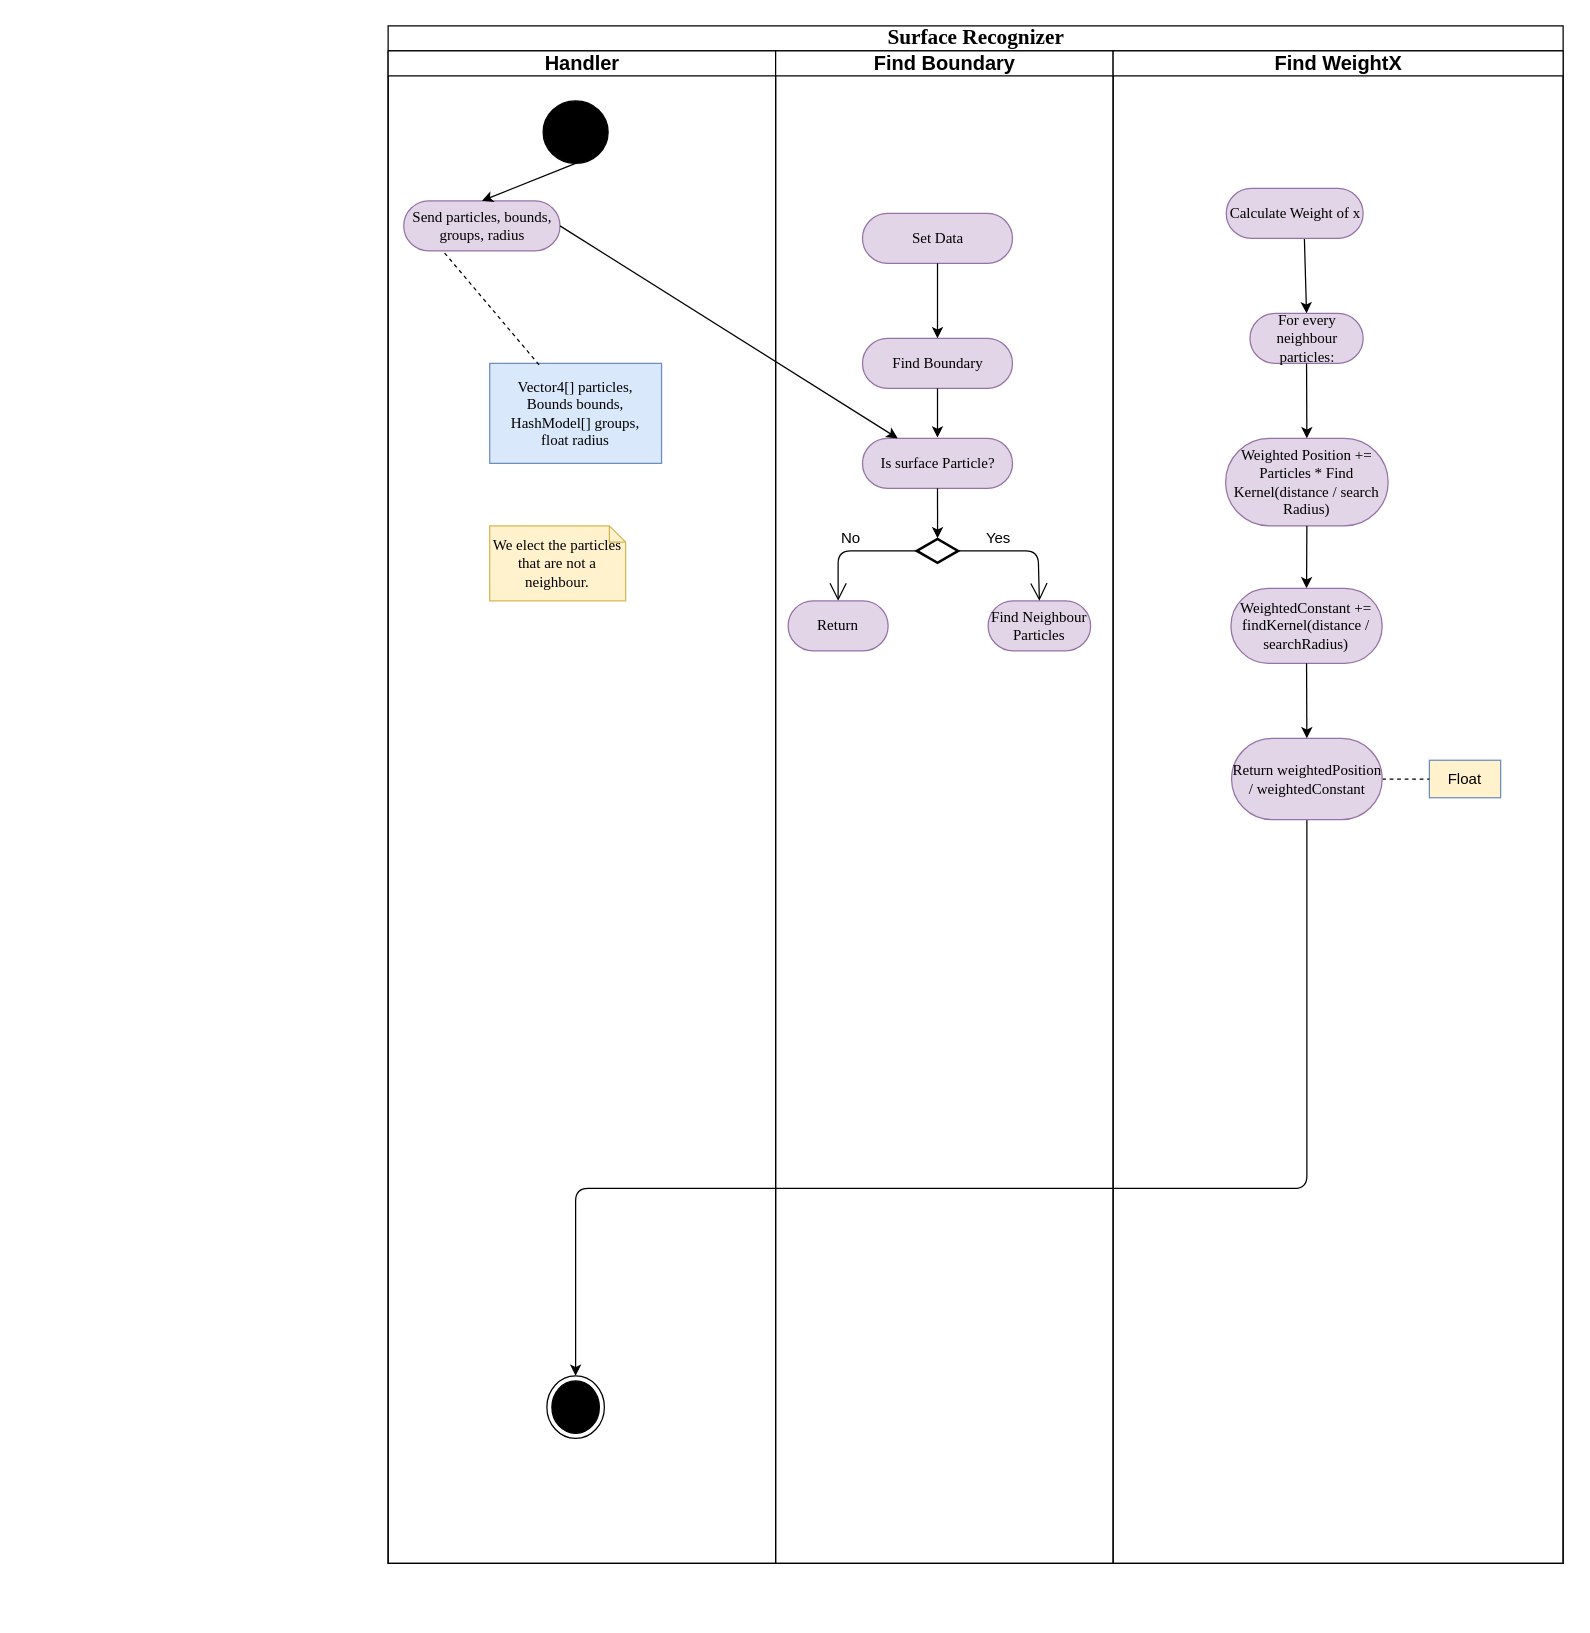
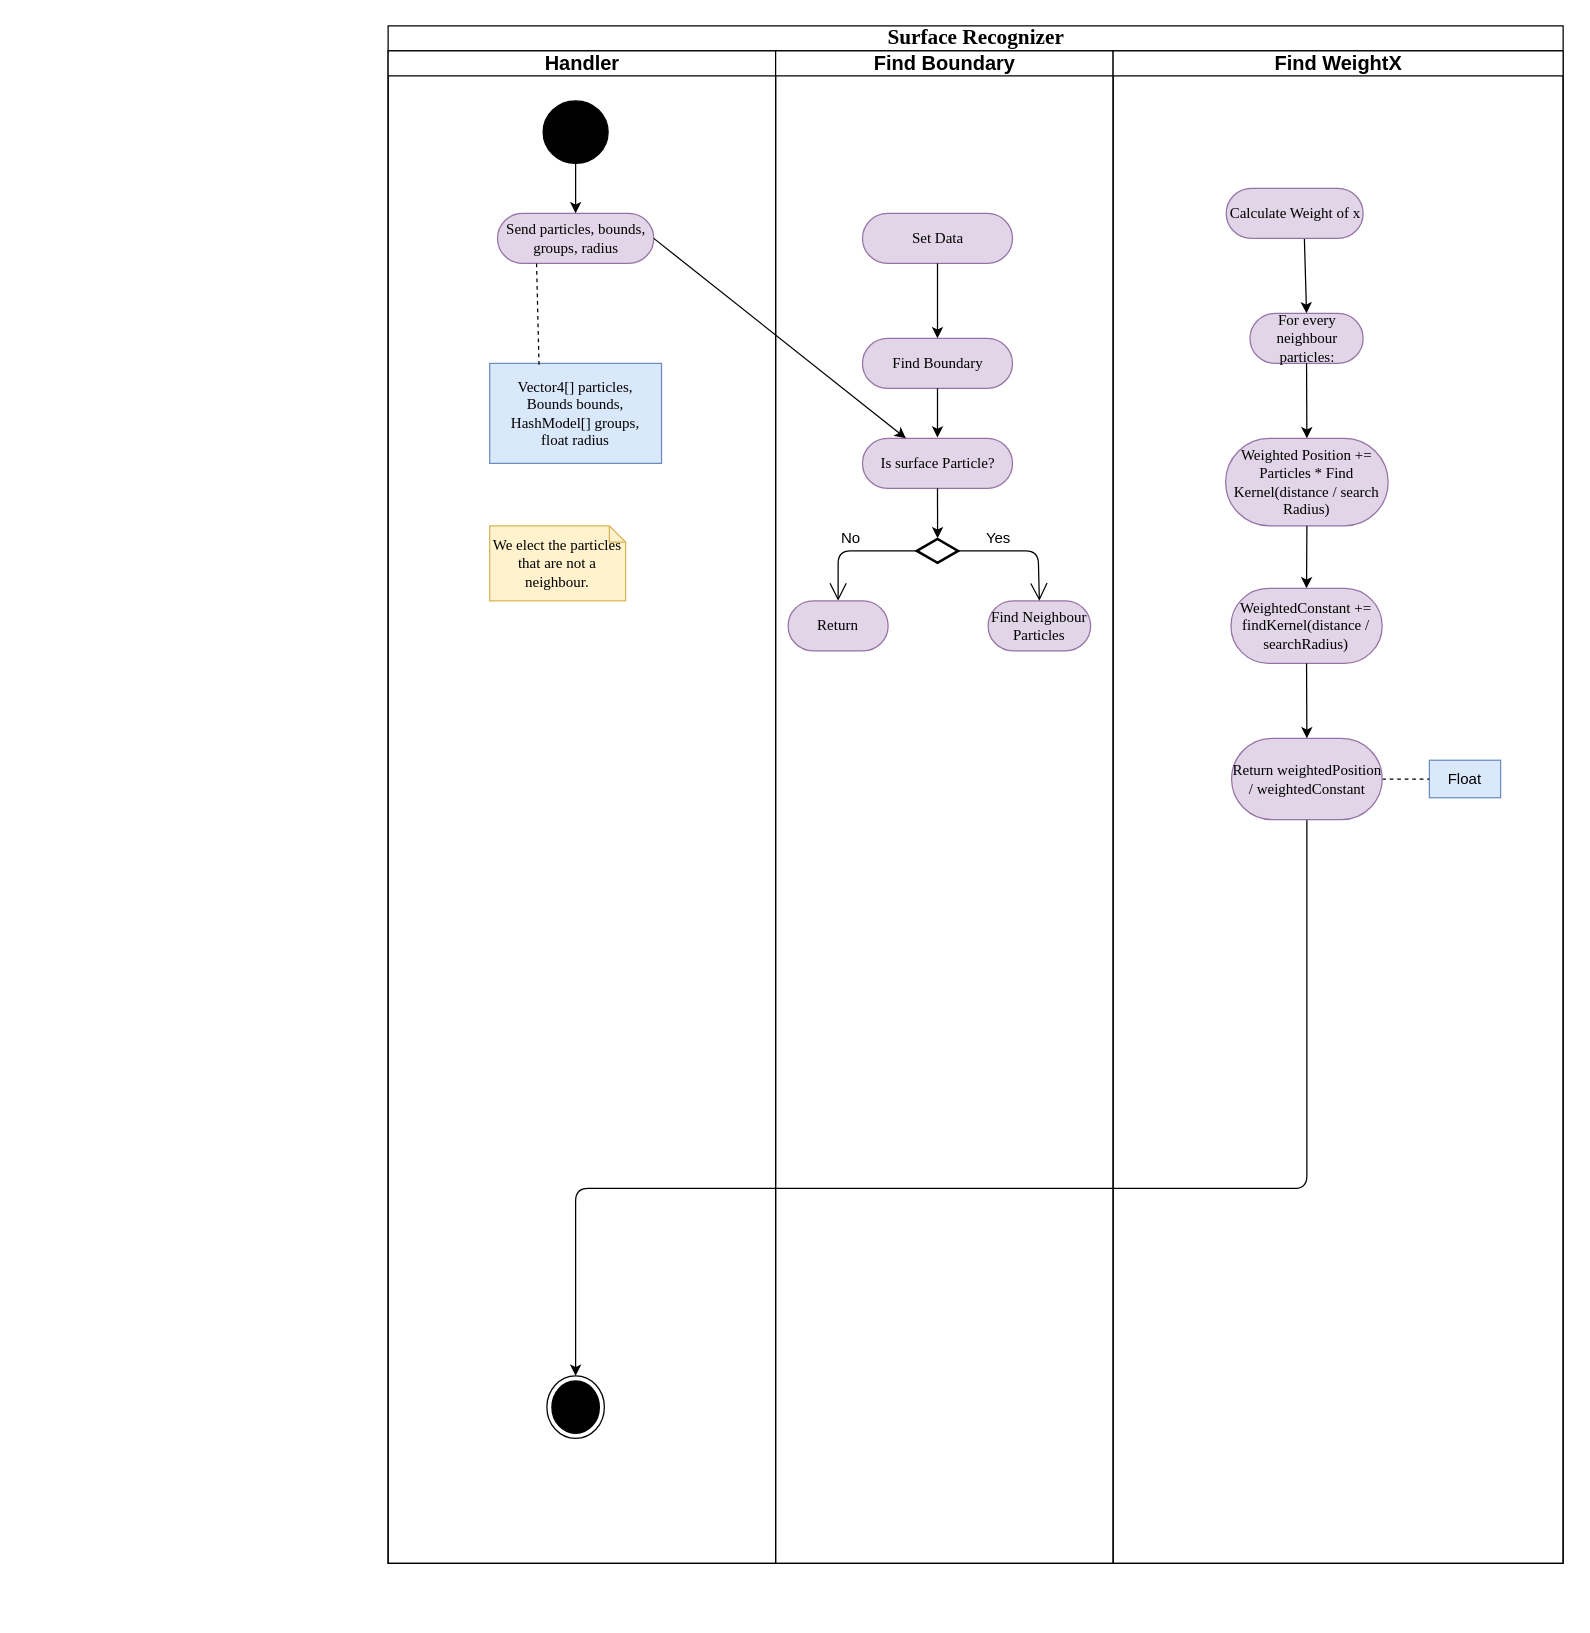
node "Send particles, bounds, groups, radius": moved (482, 226) -> (576, 238)
node "Float": fillcolor #fff2cc -> #dae8fc
